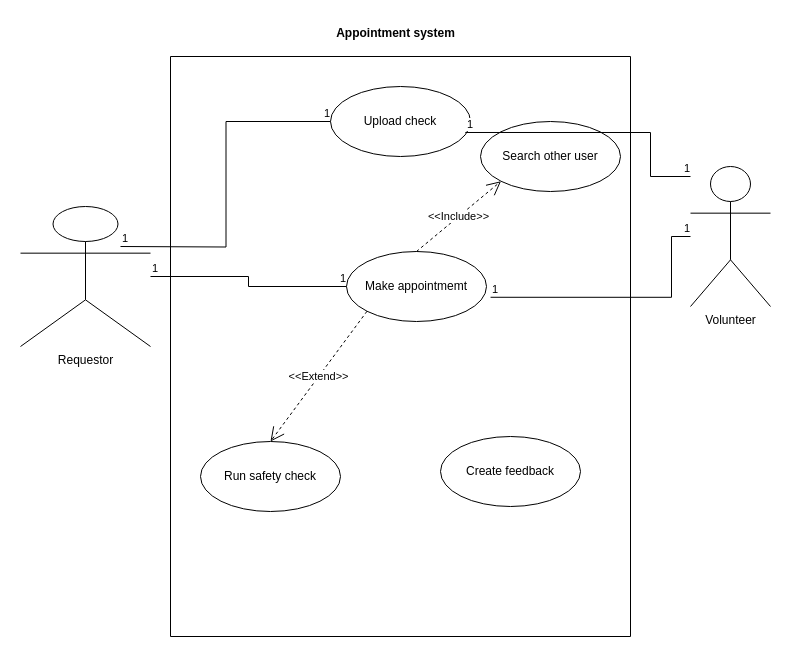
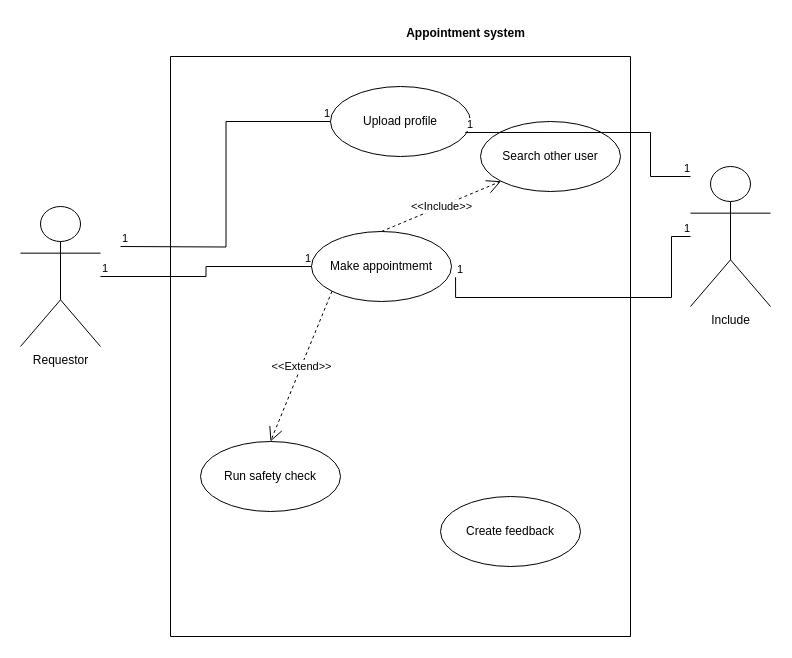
node "Appointment system": moved (396, 34) -> (466, 34)
node "Upload check": label "Upload check" -> "Upload profile"
node "Requestor": size 130x140 -> 80x140
node "Make appointmemt": moved (417, 287) -> (382, 267)
node "Volunteer": label "Volunteer" -> "Include"
node "Create feedback": moved (511, 472) -> (511, 532)
